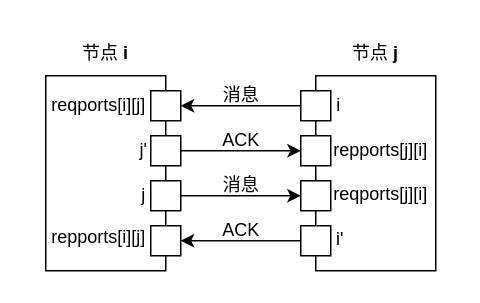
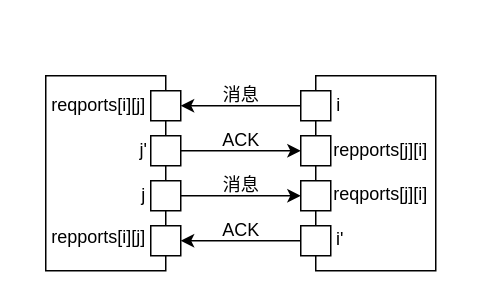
node "节点 i": removed
node "节点 j": removed
